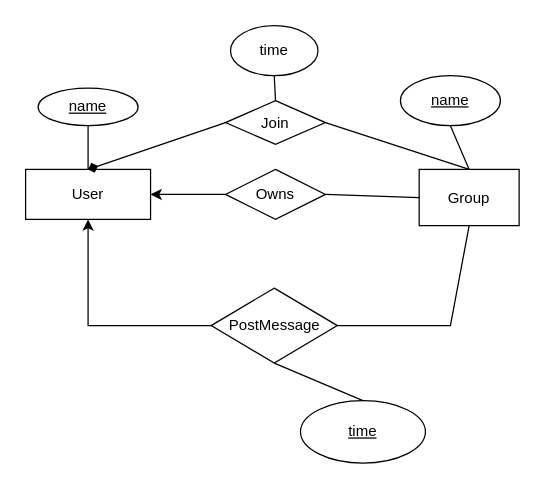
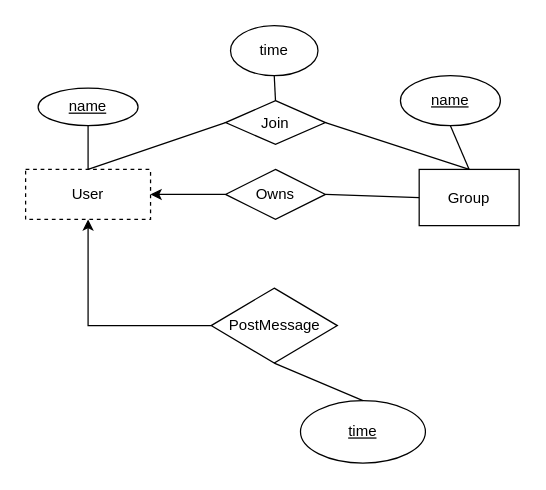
edge "Join" -> "User": arrowhead diamond -> none
node "User": style solid -> dashed
edge "Group" -- "PostMessage": removed
